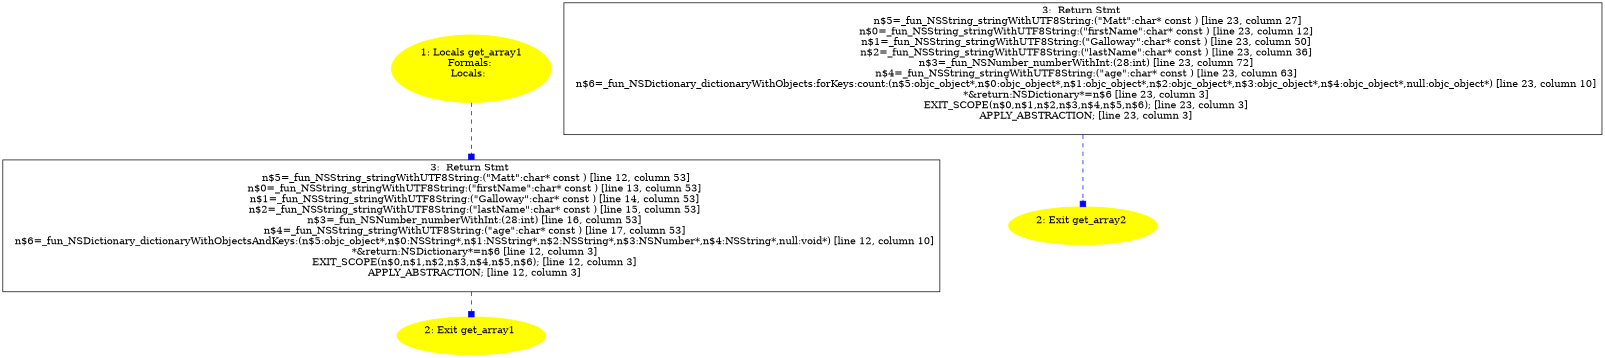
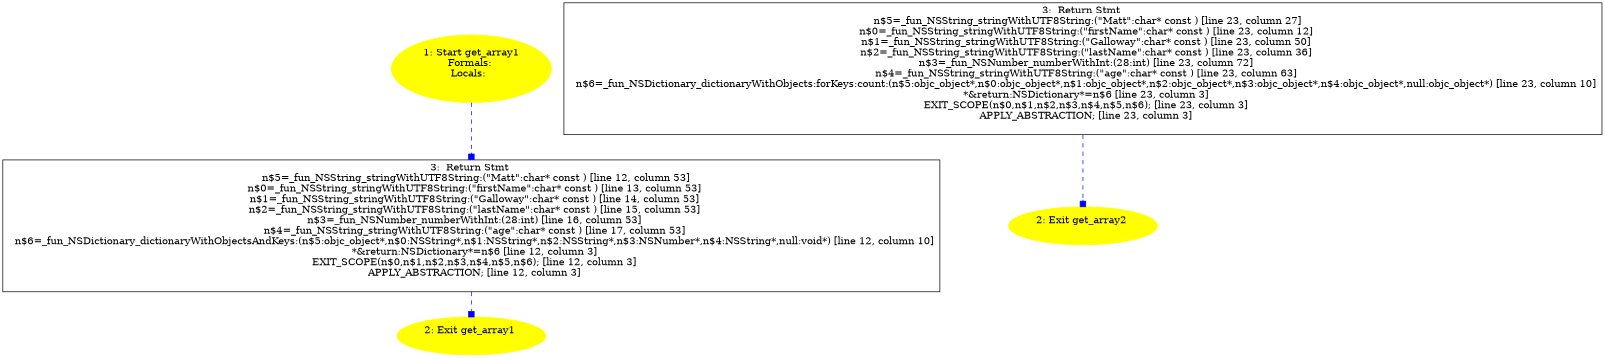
node "1: Locals get_array1 Formals: Locals:": label "1: Locals get_array1 Formals: Locals:" -> "1: Start get_array1 Formals: Locals:"
